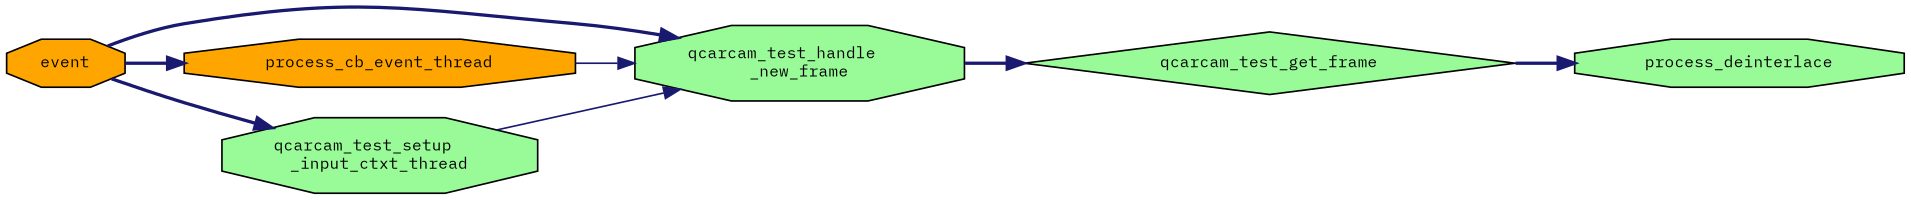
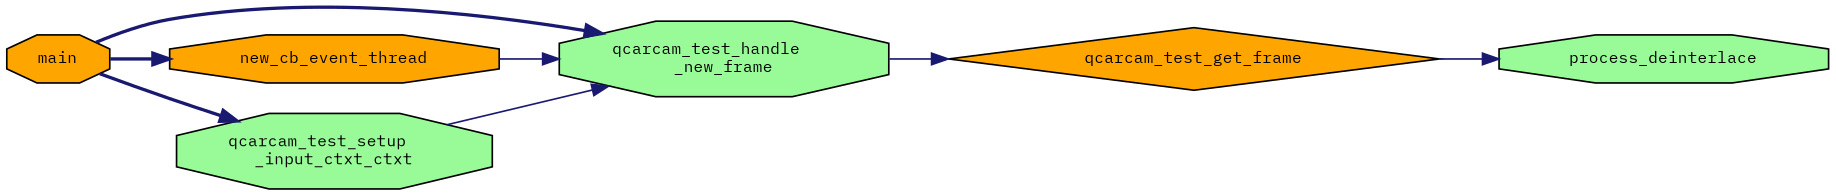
node "event": label "event" -> "main"
node "process_cb_event_thread": label "process_cb_event_thread" -> "new_cb_event_thread"
edge "qcarcam_test_handle _new_frame" -> "qcarcam_test_get_frame": style bold -> solid
node "qcarcam_test_get_frame": fillcolor palegreen -> orange
edge "qcarcam_test_get_frame" -> "process_deinterlace": style bold -> solid
node "qcarcam_test_setup _input_ctxt_thread": label "qcarcam_test_setup _input_ctxt_thread" -> "qcarcam_test_setup _input_ctxt_ctxt"
